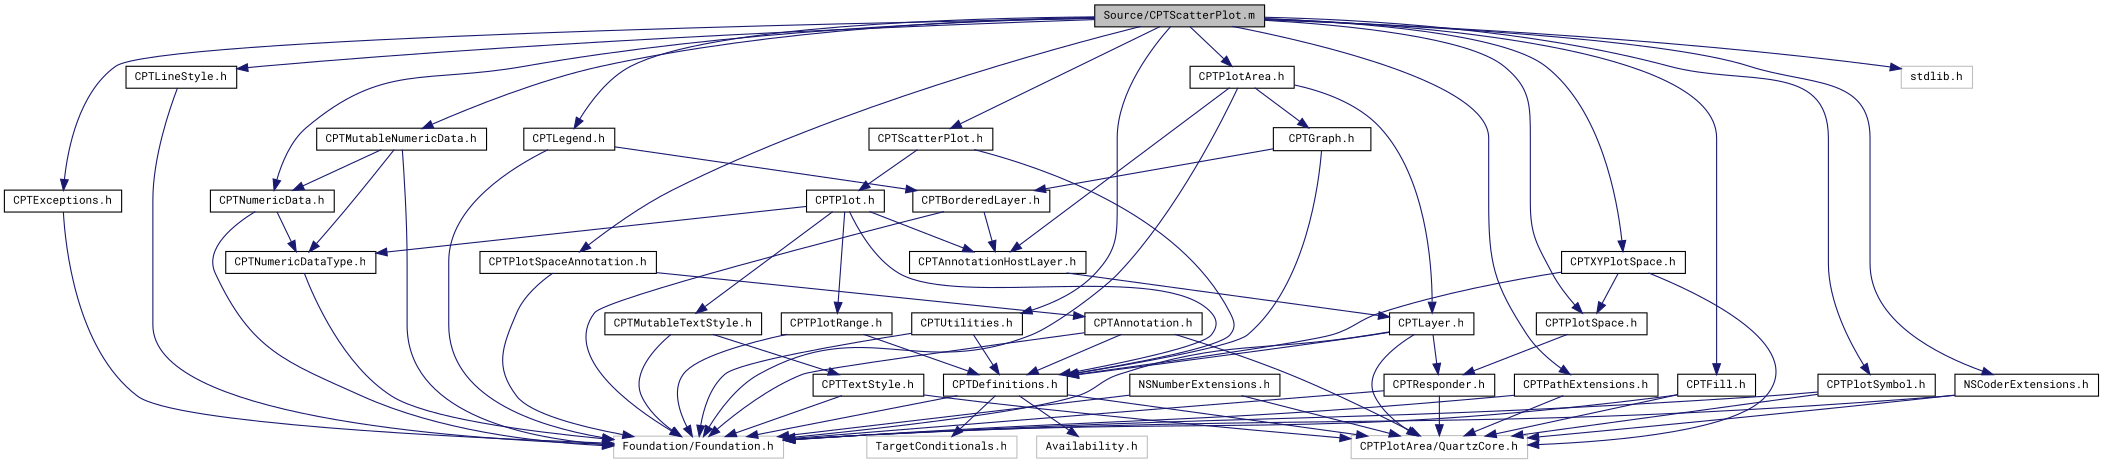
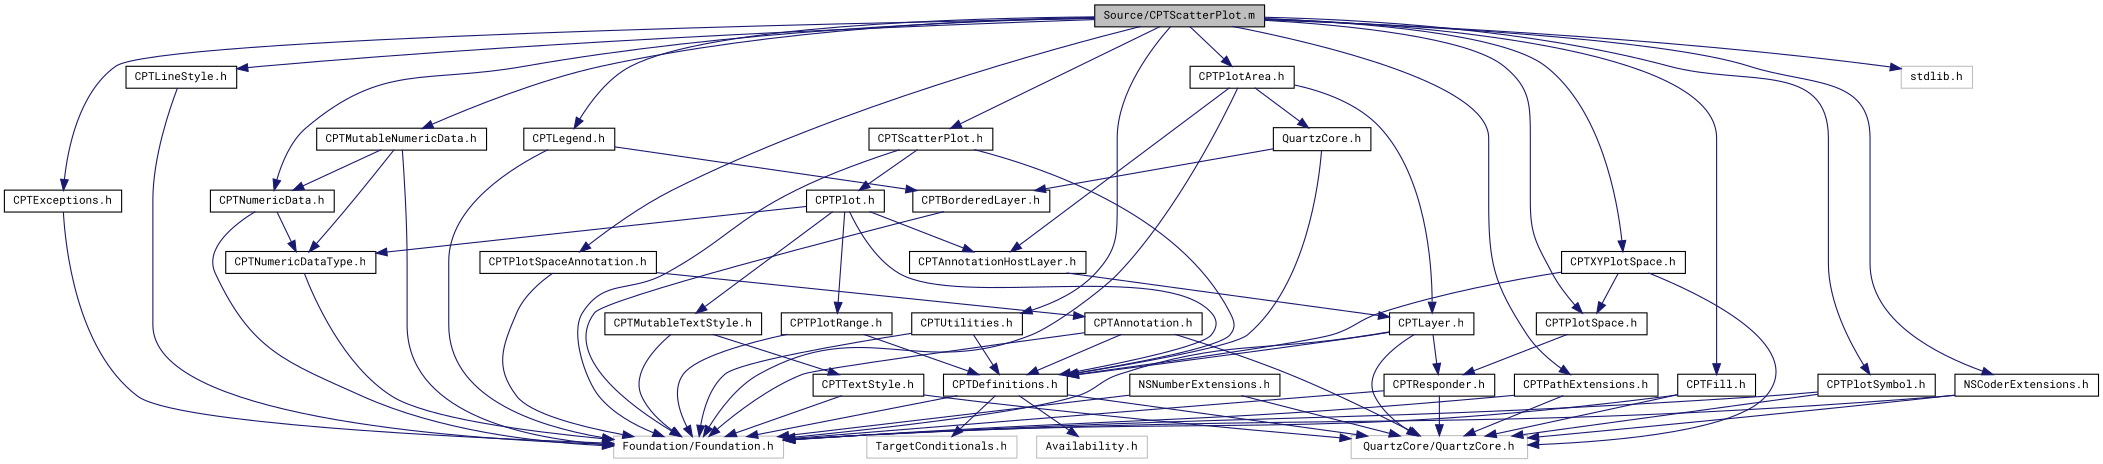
node "CPTGraph.h": label "CPTGraph.h" -> "QuartzCore.h"
edge "CPTBorderedLayer.h" -> "CPTAnnotationHostLayer.h": removed
edge "CPTScatterPlot.h" -> "Foundation/Foundation.h": added
node "CPTPlotArea/QuartzCore.h": label "CPTPlotArea/QuartzCore.h" -> "QuartzCore/QuartzCore.h"
